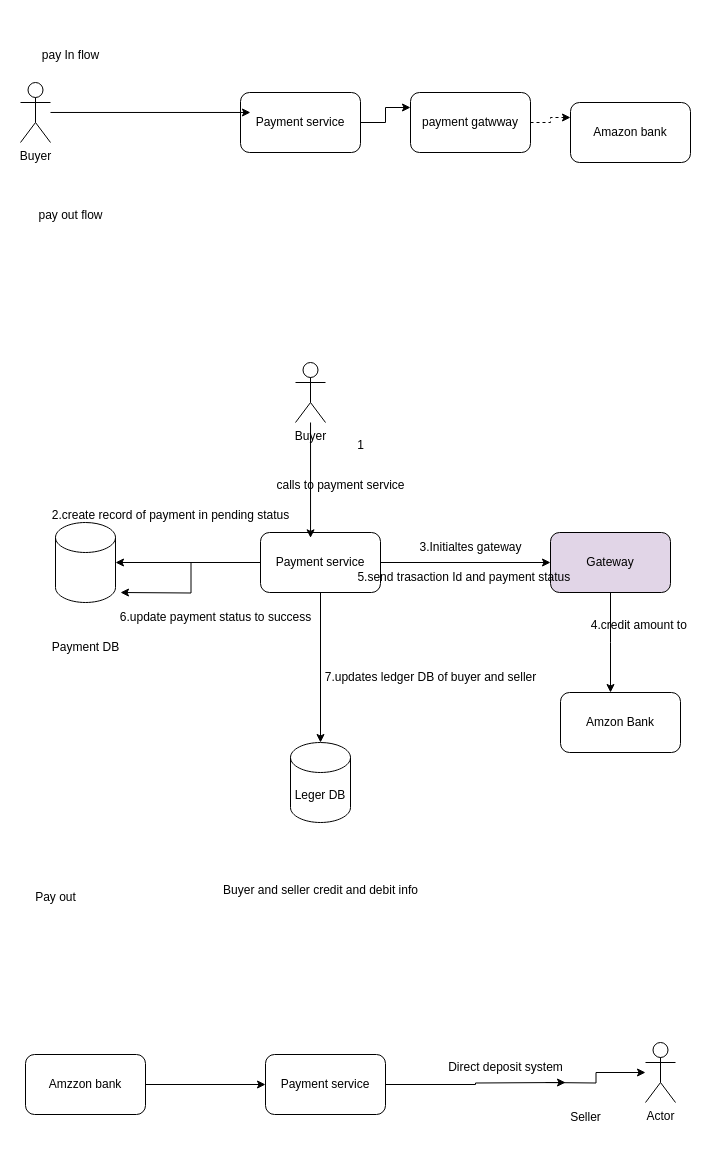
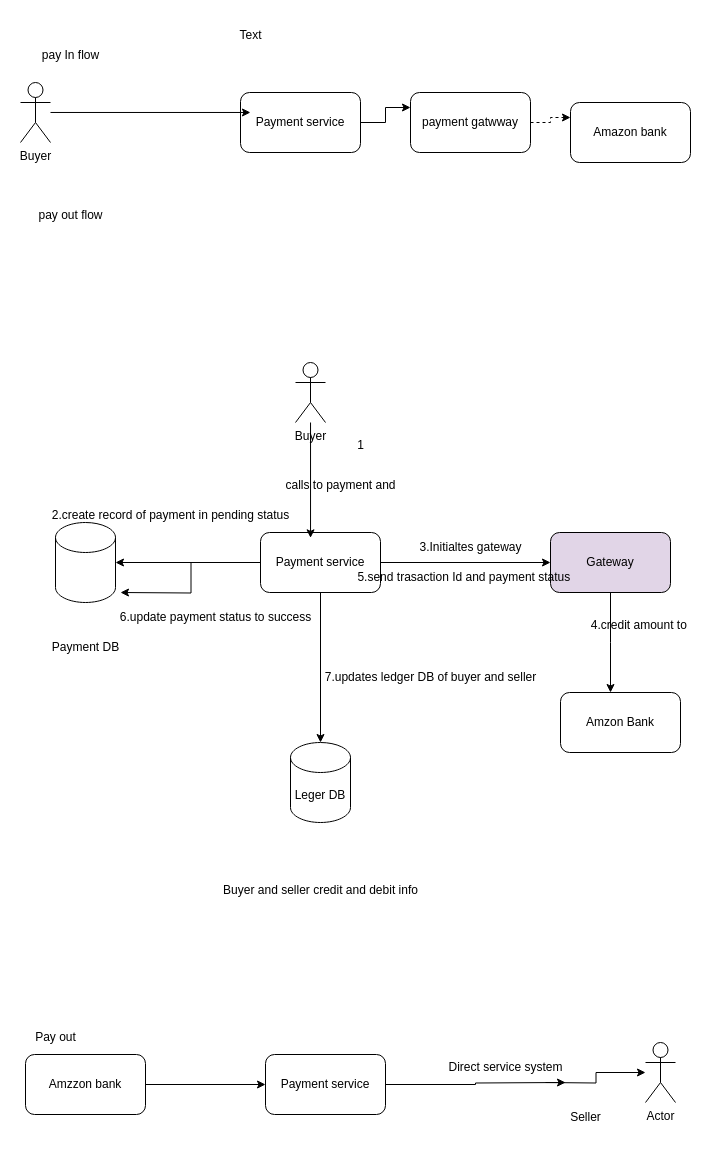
node "Text": added
node "calls to payment service": label "calls to payment service" -> "calls to payment and"
node "Pay out": moved (56, 898) -> (56, 1038)
node "Direct deposit system": label "Direct deposit system" -> "Direct service system"
